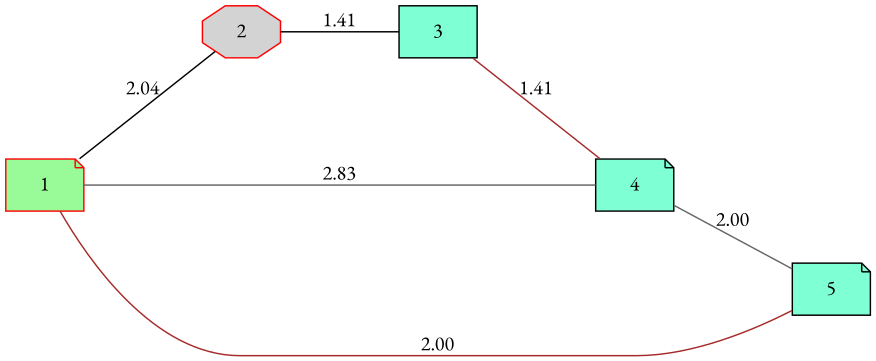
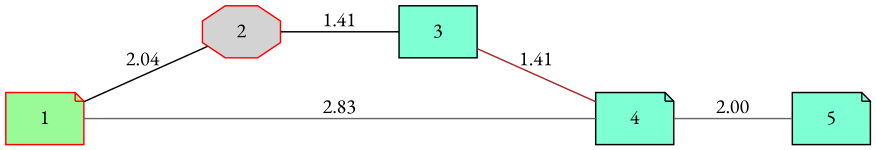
edge "1" -- "5": removed, label "2.00"
